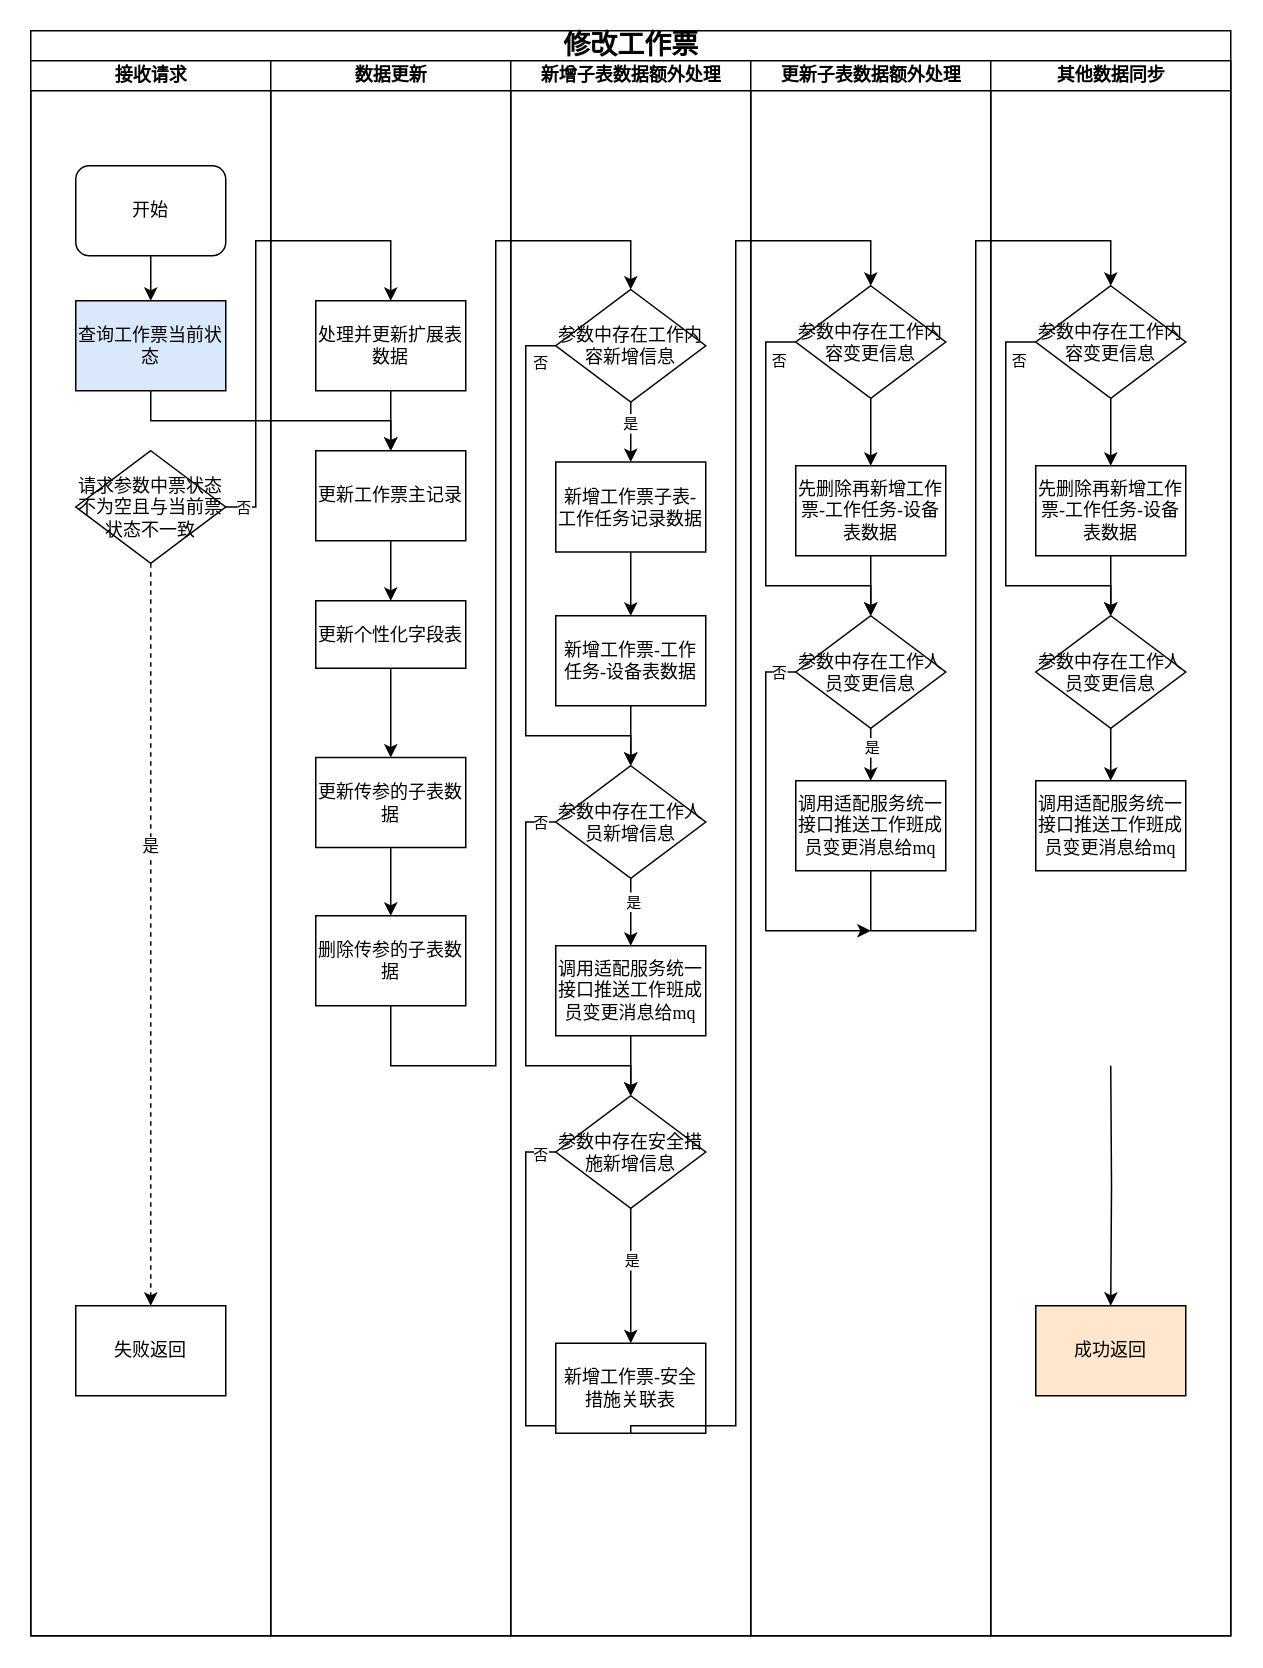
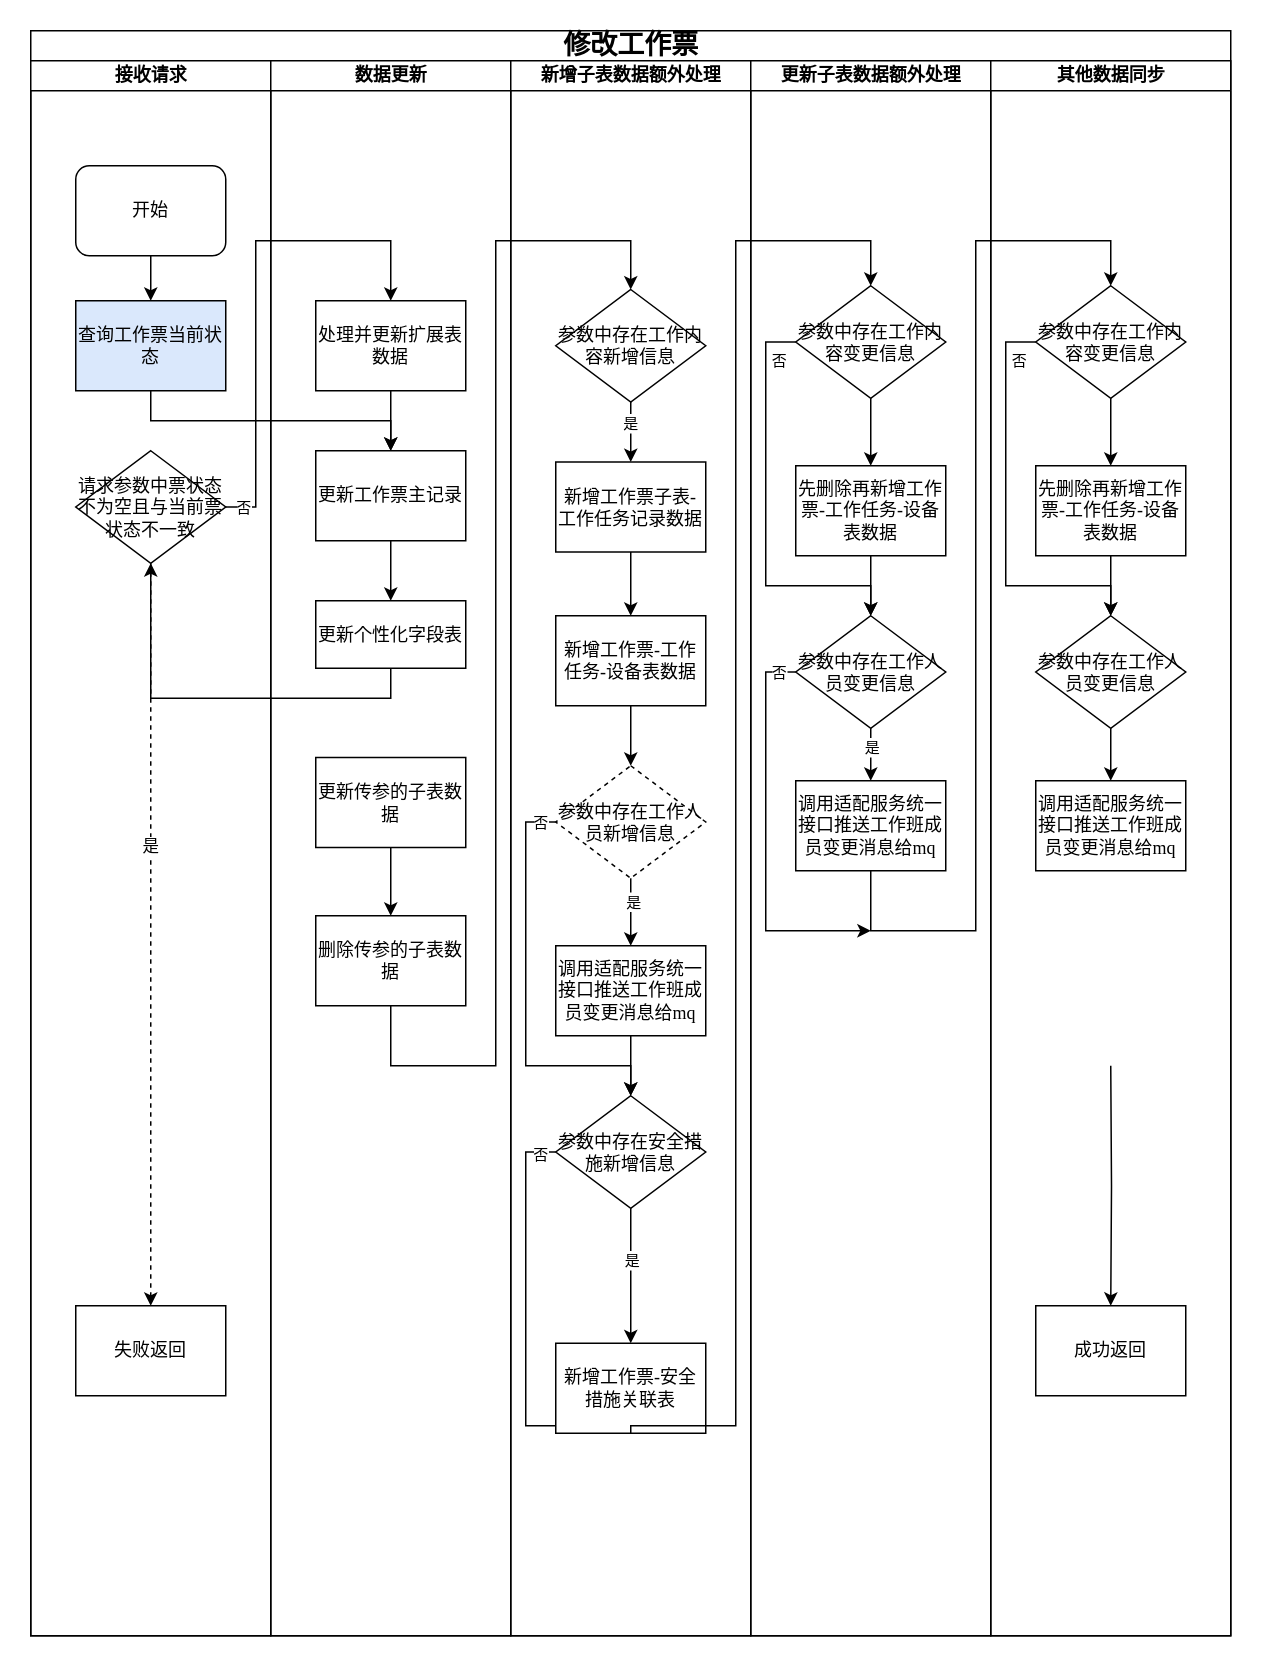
edge "参数中存在工作内容新增信息" -> "参数中存在工作人员新增信息": removed, label "否"
edge "更新个性化字段表" -> "更新传参的子表数据": now "更新个性化字段表" -> "请求参数中票状态 不为空且与当前票状态不一致"
node "参数中存在工作人员新增信息": style solid -> dashed
node "成功返回": fillcolor #ffe6cc -> #ffffff
